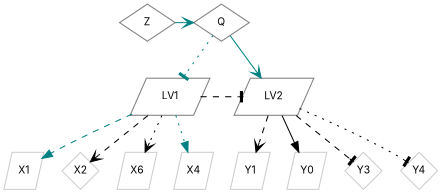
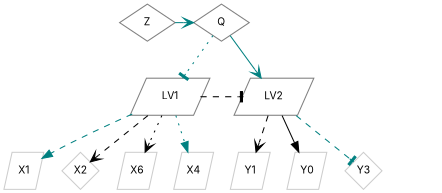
edge "LV2" -> "Y3": color black -> teal
node "Y4": removed
